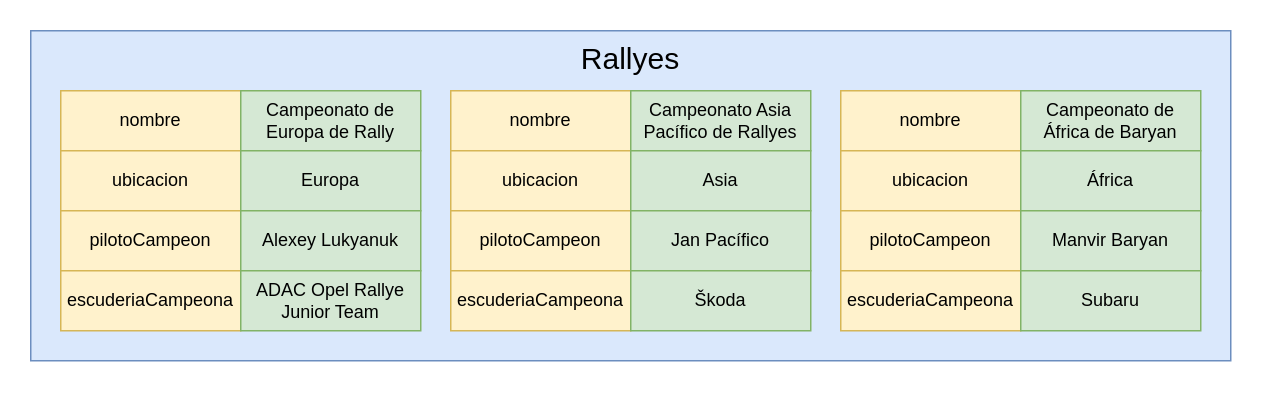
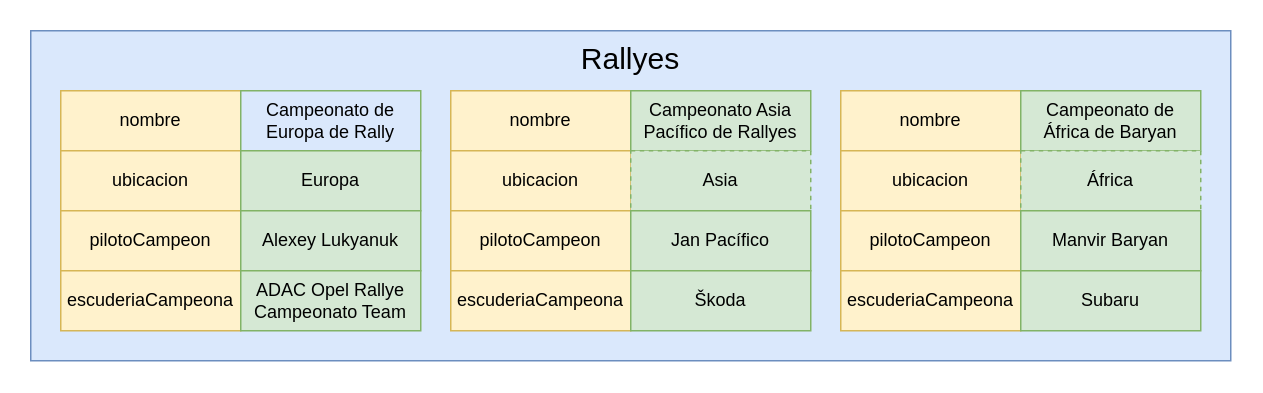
node "Campeonato de Europa de Rally": fillcolor #d5e8d4 -> #dae8fc
node "Asia": style solid -> dashed
node "África": style solid -> dashed
node "ADAC Opel Rallye Junior Team": label "ADAC Opel Rallye Junior Team" -> "ADAC Opel Rallye Campeonato Team"
